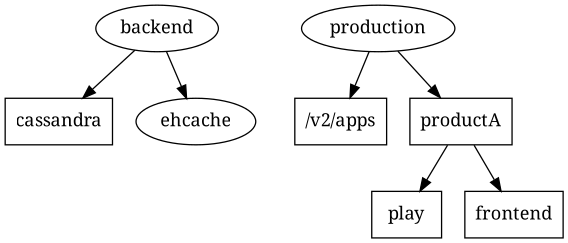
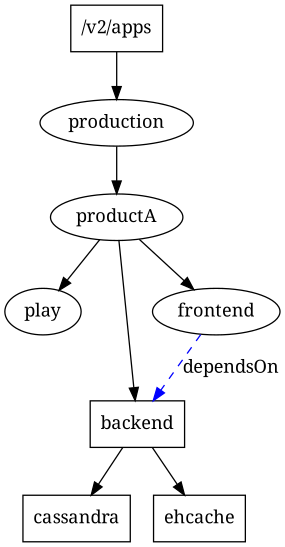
node "backend": shape ellipse -> box
edge "production" -> "/v2/apps": reversed
node "ehcache": shape ellipse -> box
node "productA": shape box -> ellipse
node "play": shape box -> ellipse
node "frontend": shape box -> ellipse
edge "productA" -> "backend": added
edge "frontend" -> "backend": added, label "dependsOn"
